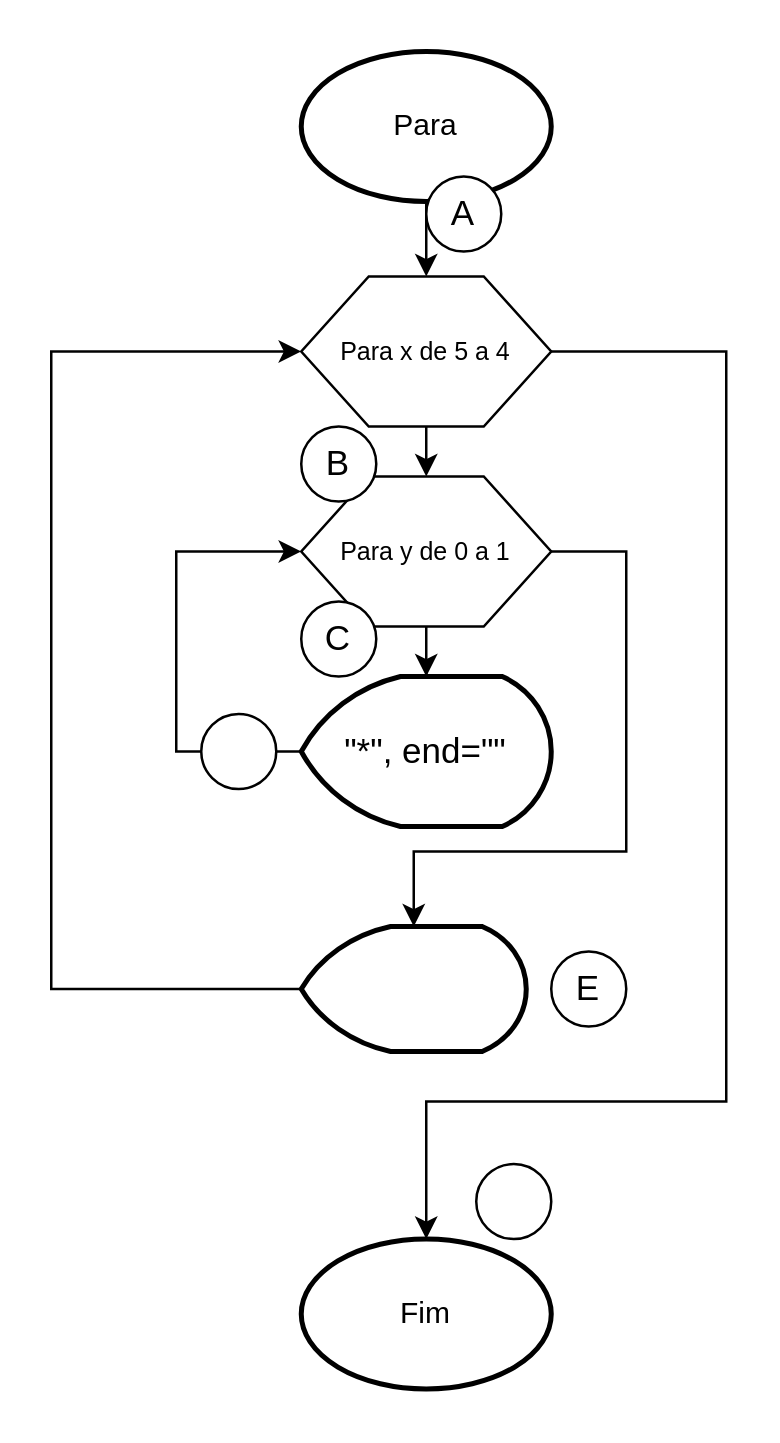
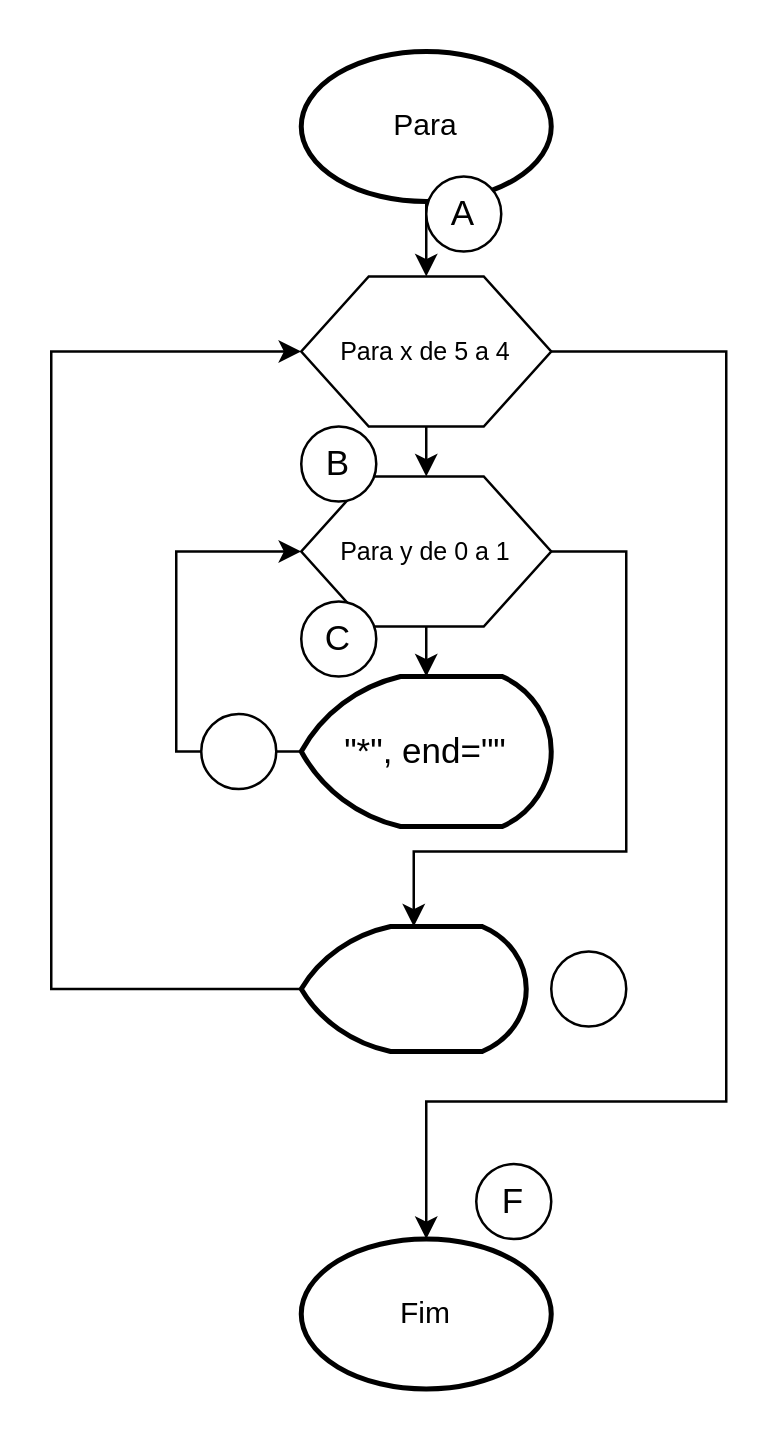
node "E": removed
node "F": added
